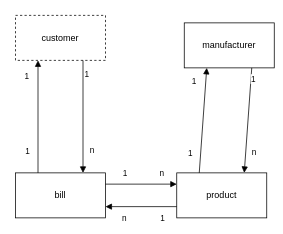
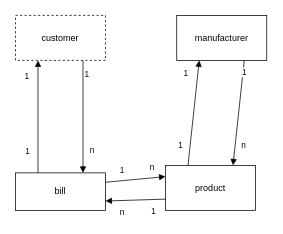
node "manufacturer": moved (229, 45) -> (222, 38)
node "bill": size 90x45 -> 90x38
node "product": moved (222, 195) -> (210, 188)
